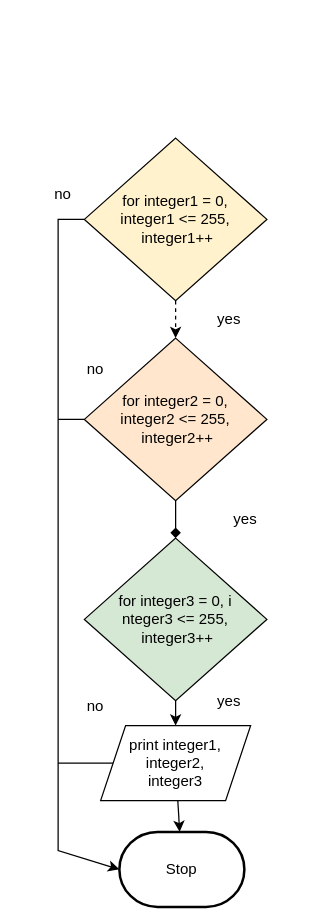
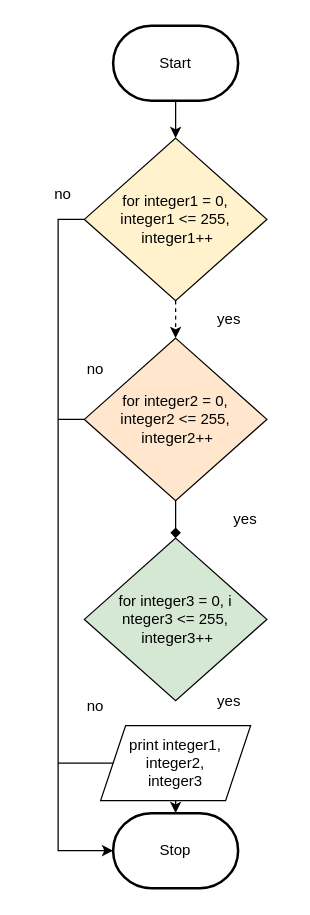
node "Start": added
edge "Start" -> "for integer1 = 0, integer1 <= 255, integer1++": added
edge "for integer3 = 0, i nteger3 <= 255, integer3++" -> "print integer1, integer2, integer3": removed
node "Stop": moved (182, 869) -> (176, 851)
